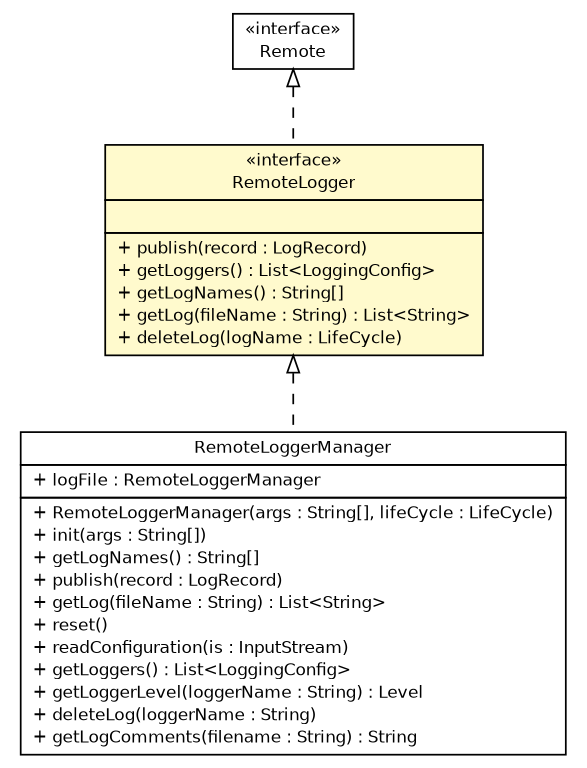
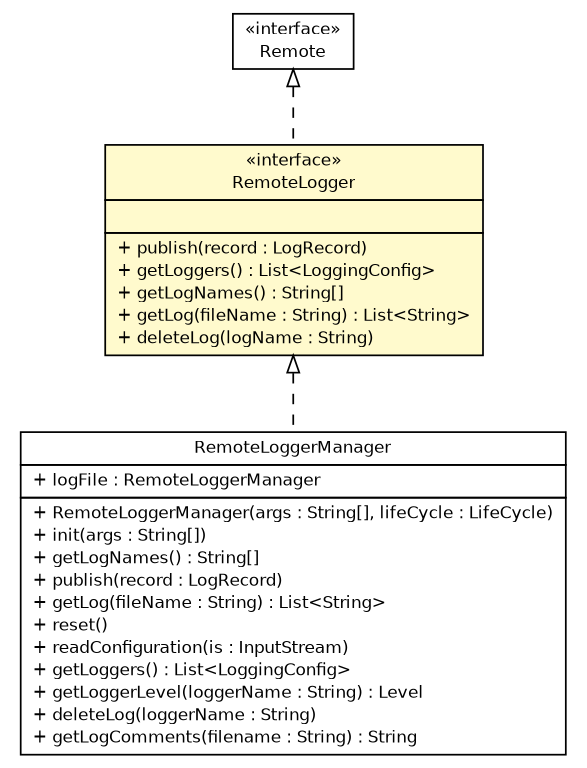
node "RemoteLogger": text "+ deleteLog(logName : LifeCycle)" -> "+ deleteLog(logName : String)"
